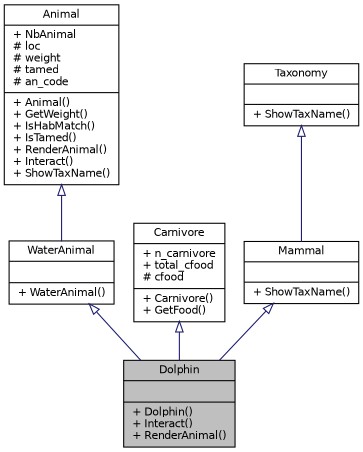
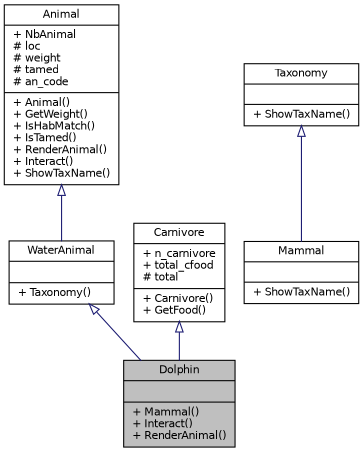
node "Carnivore": text "# cfood" -> "# total"
node "WaterAnimal": text "+ WaterAnimal()" -> "+ Taxonomy()"
edge "Dolphin" -> "Mammal": removed
node "Dolphin": text "+ Dolphin()" -> "+ Mammal()"
